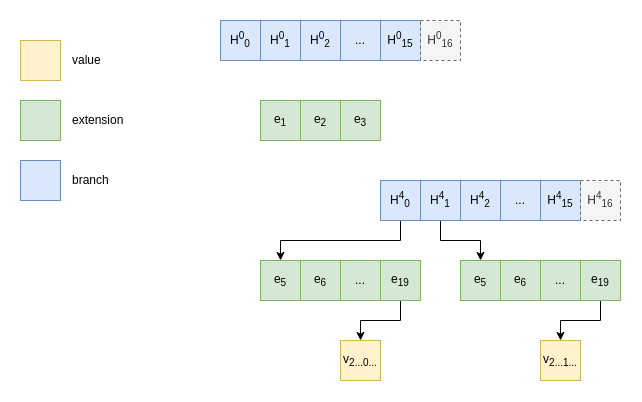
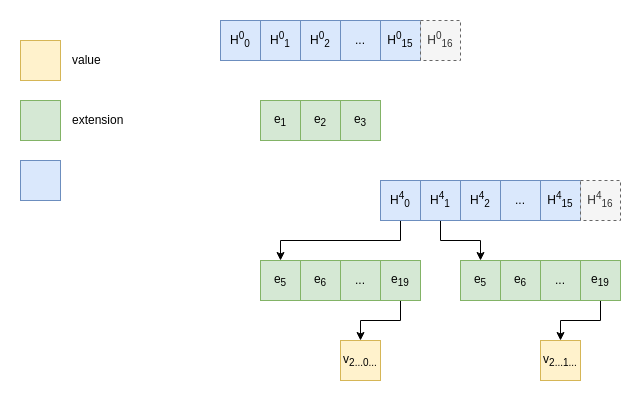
node "branch": removed
